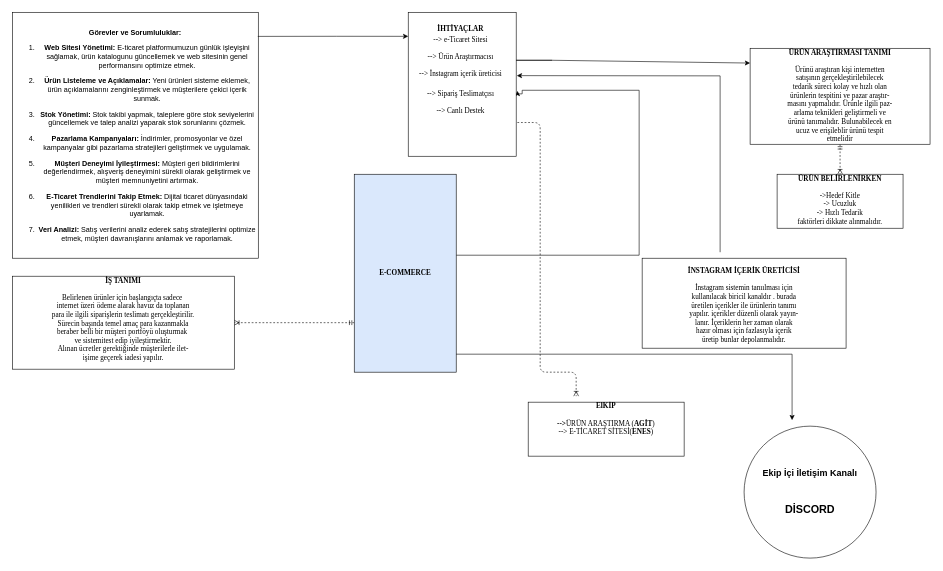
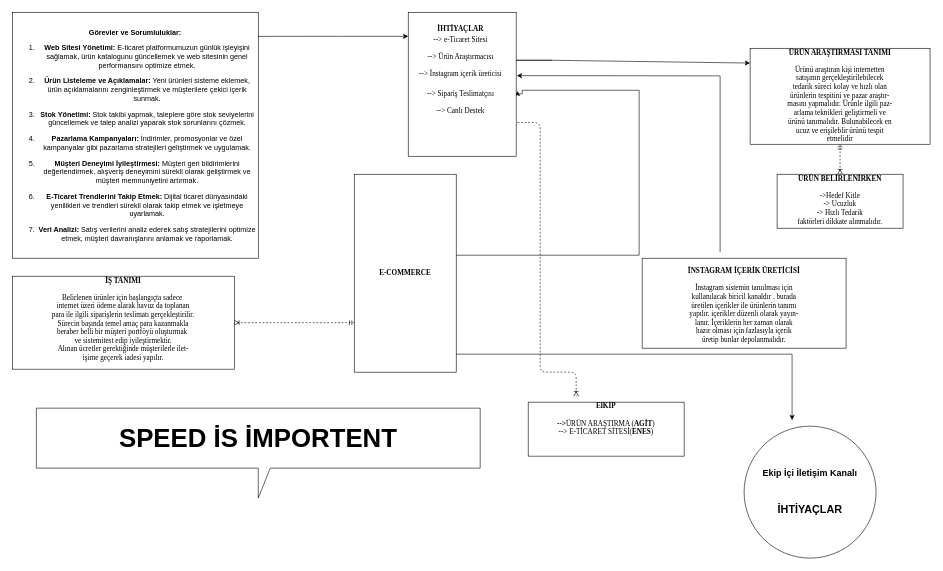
node "E-COMMERCE": fillcolor #dae8fc -> #ffffff
node "SPEED İS İMPORTENT": added
node "Ekip İçi İletişim Kanalı DİSCORD": label "Ekip İçi İletişim Kanalı DİSCORD" -> "Ekip İçi İletişim Kanalı İHTİYAÇLAR"
